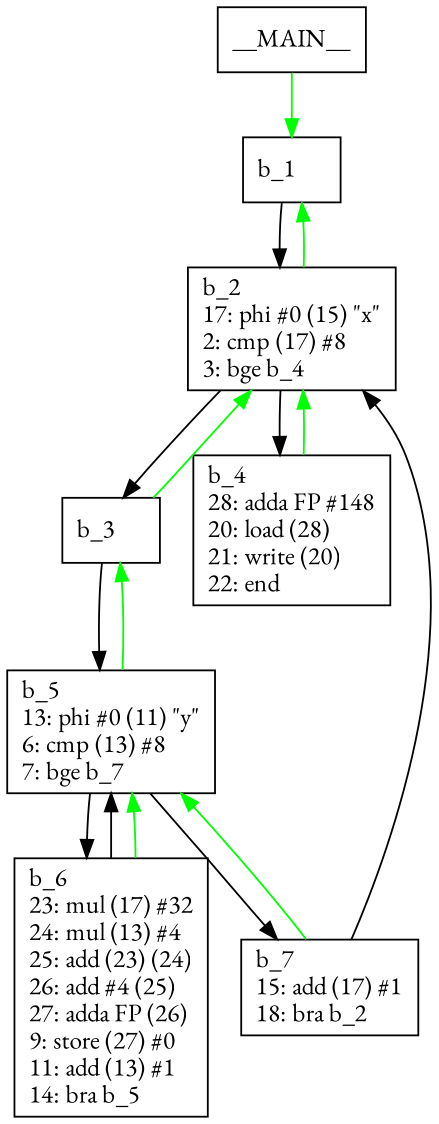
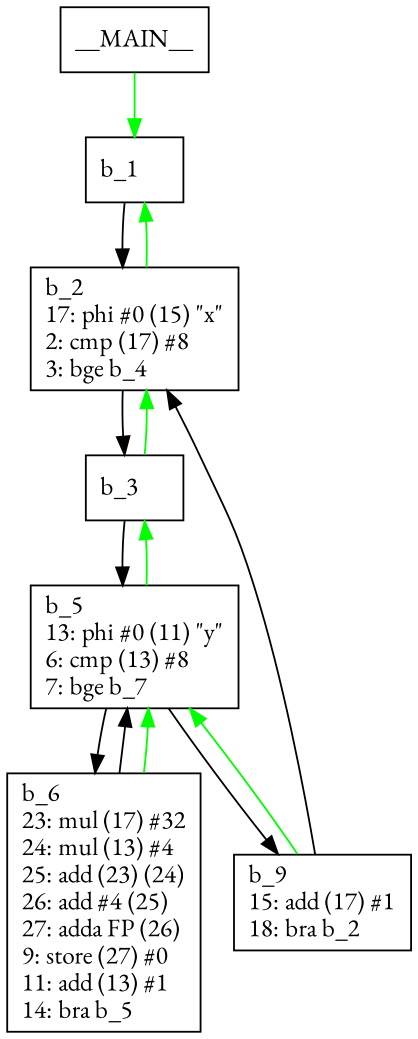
node "b_4 28: adda FP #148 20: load (28) 21: write (20) 22: end": removed
node "b_7 15: add (17) #1 18: bra b_2": label "b_7 15: add (17) #1 18: bra b_2" -> "b_9 15: add (17) #1 18: bra b_2"
